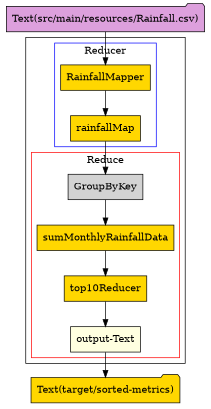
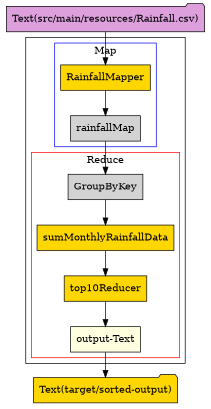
cluster "Reducer": label "Reducer" -> "Map"
node "rainfallMap": fillcolor gold -> lightgrey
node "Text(target/sorted-metrics)": label "Text(target/sorted-metrics)" -> "Text(target/sorted-output)"
